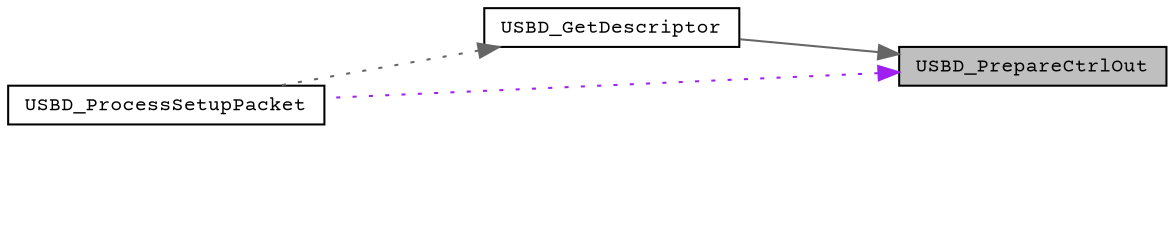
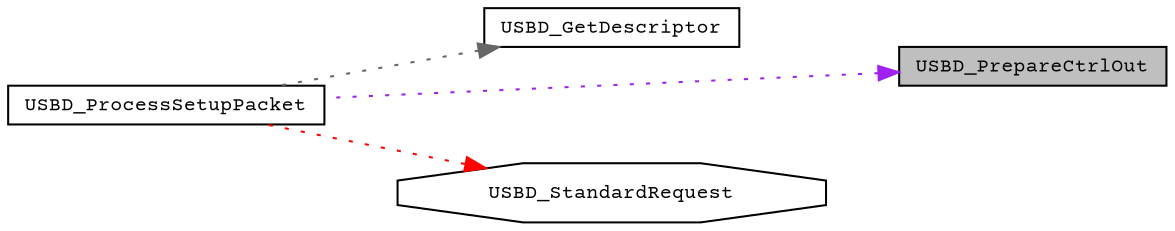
edge "USBD_GetDescriptor" -> "USBD_PrepareCtrlOut": removed
node "USBD_StandardRequest": added
